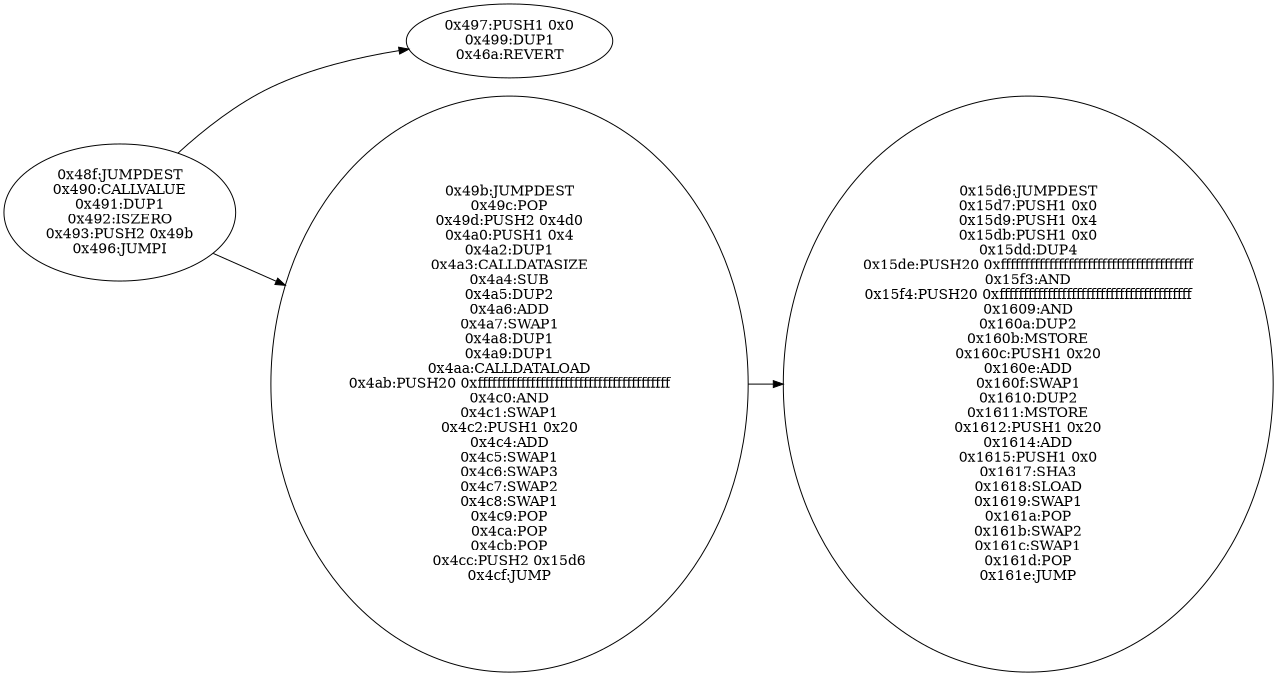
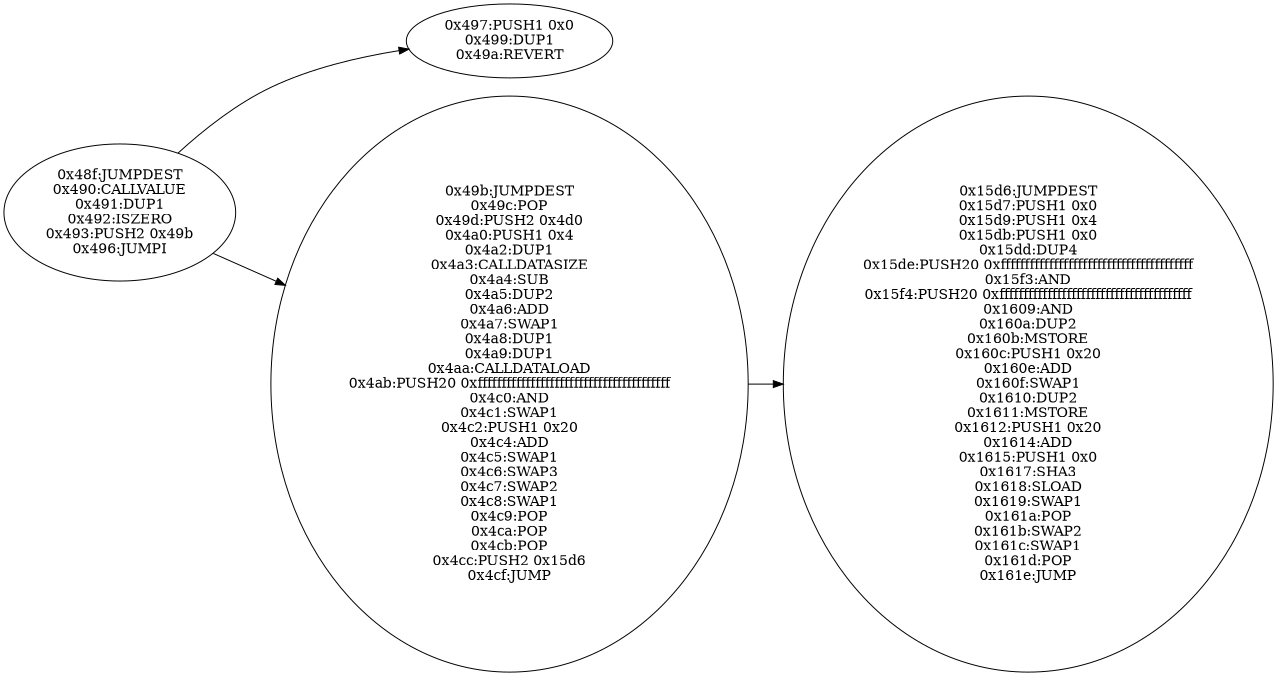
node "0x497:PUSH1 0x0 0x499:DUP1 0x46a:REVERT": label "0x497:PUSH1 0x0 0x499:DUP1 0x46a:REVERT" -> "0x497:PUSH1 0x0 0x499:DUP1 0x49a:REVERT"
